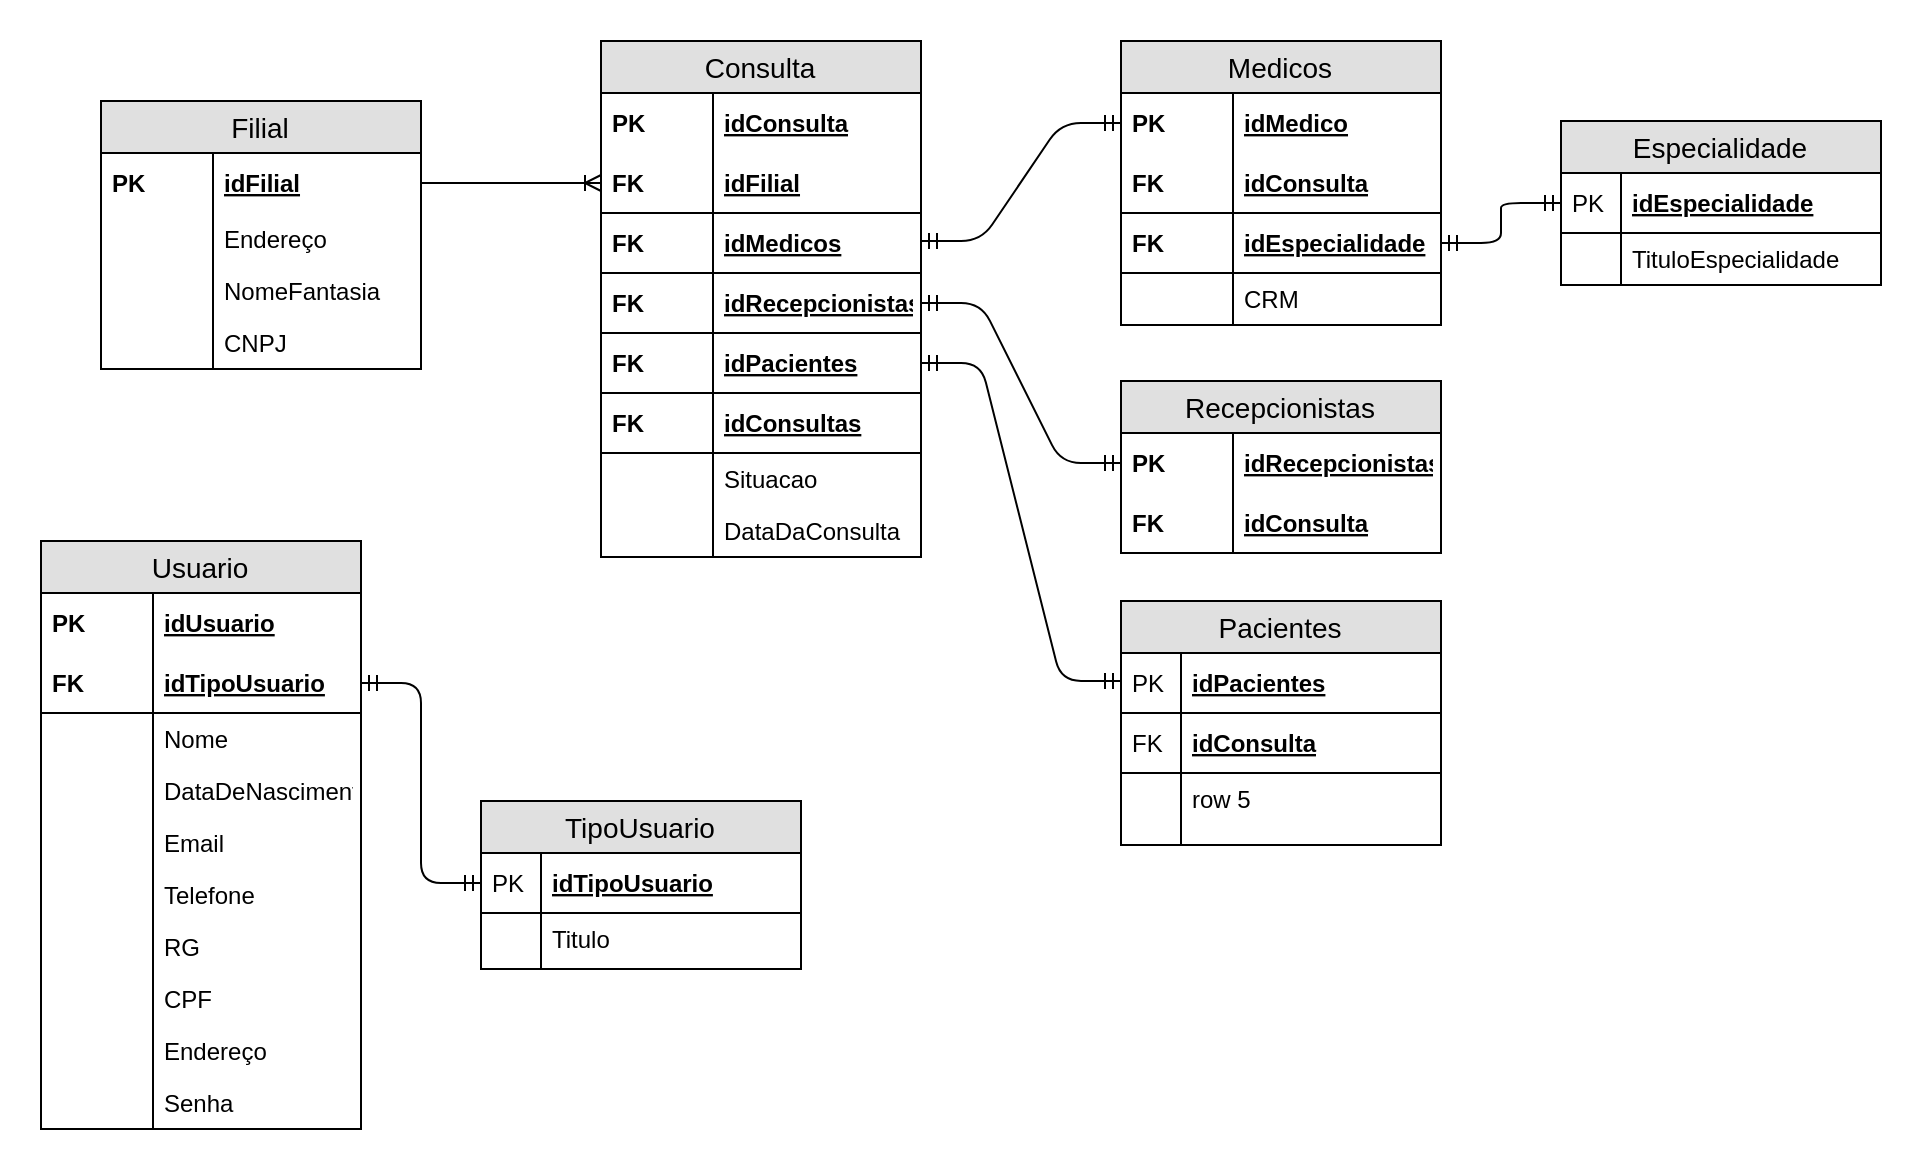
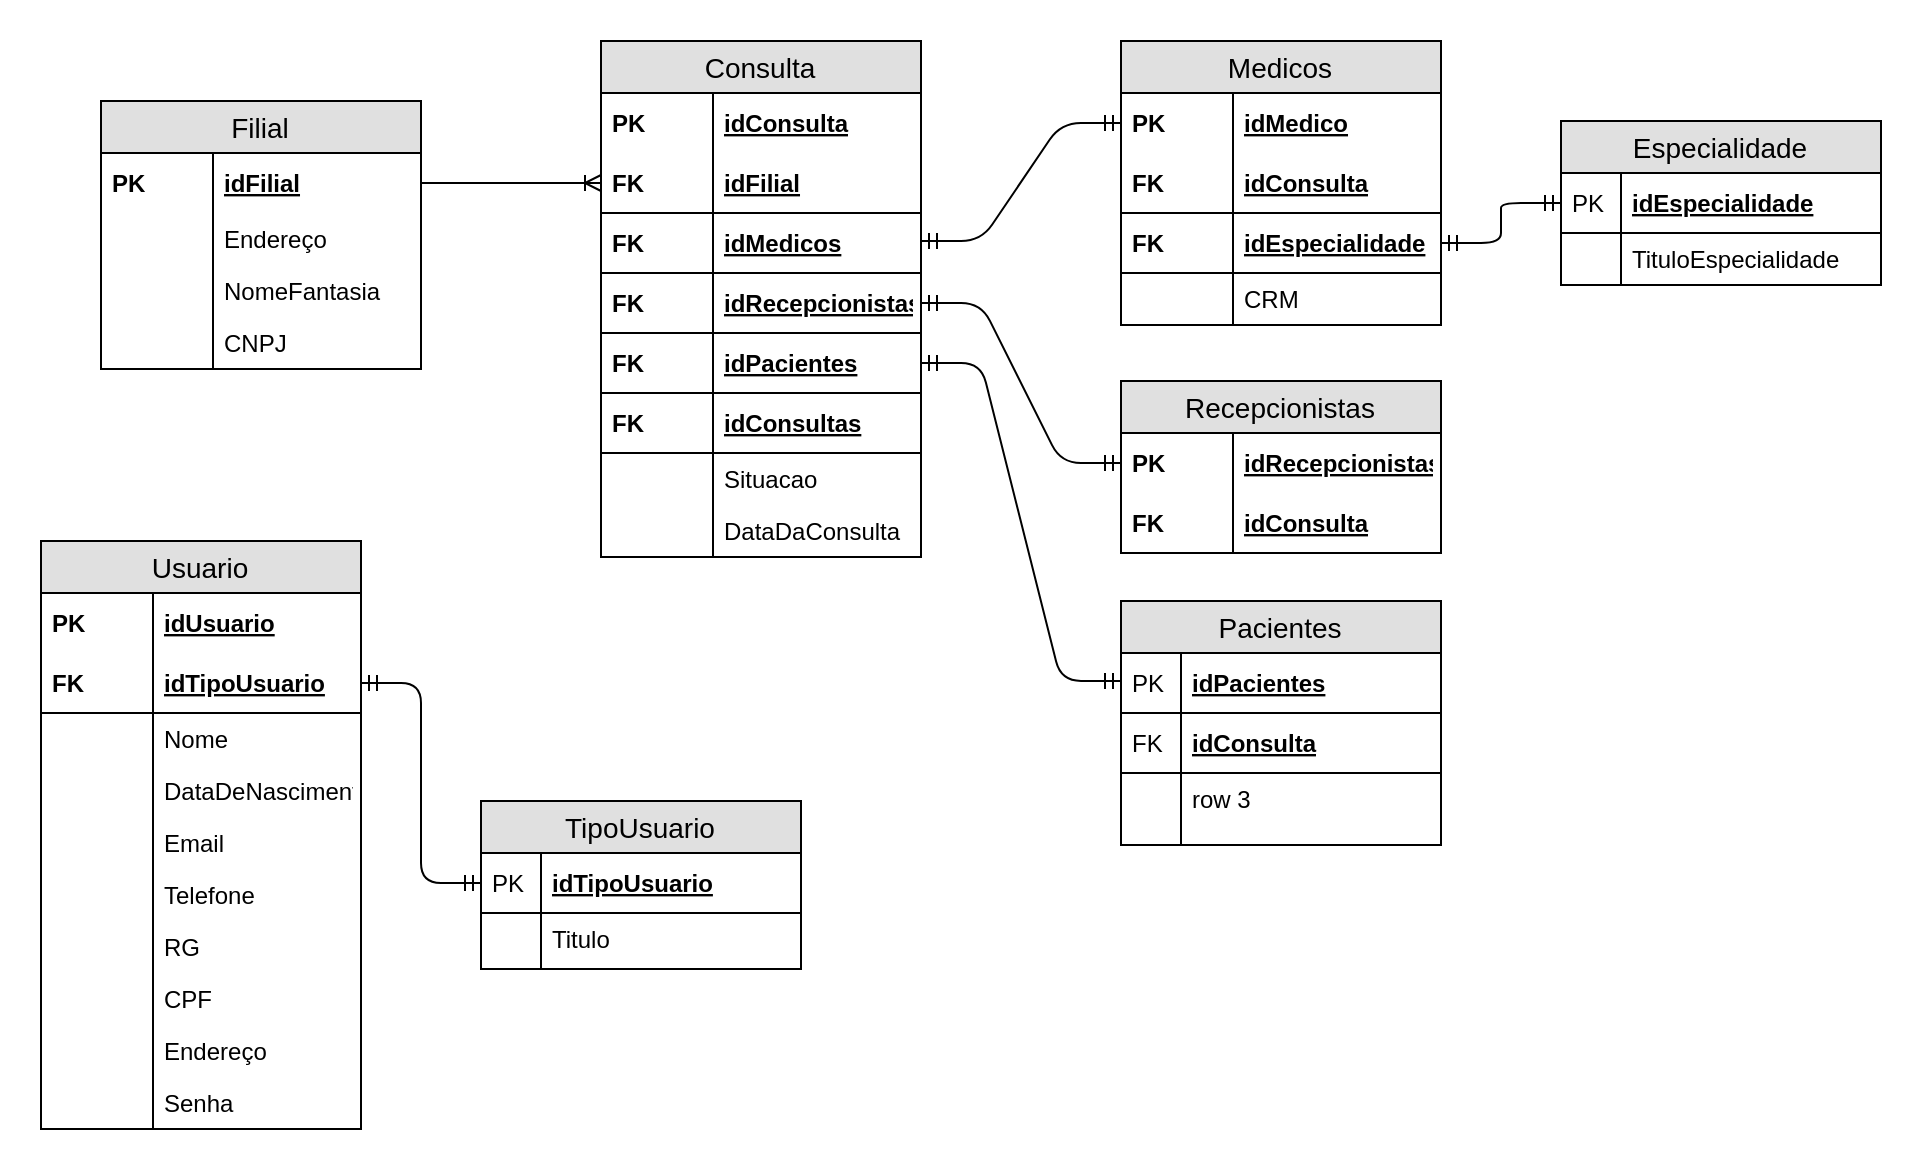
node "row 5": label "row 5" -> "row 3"
